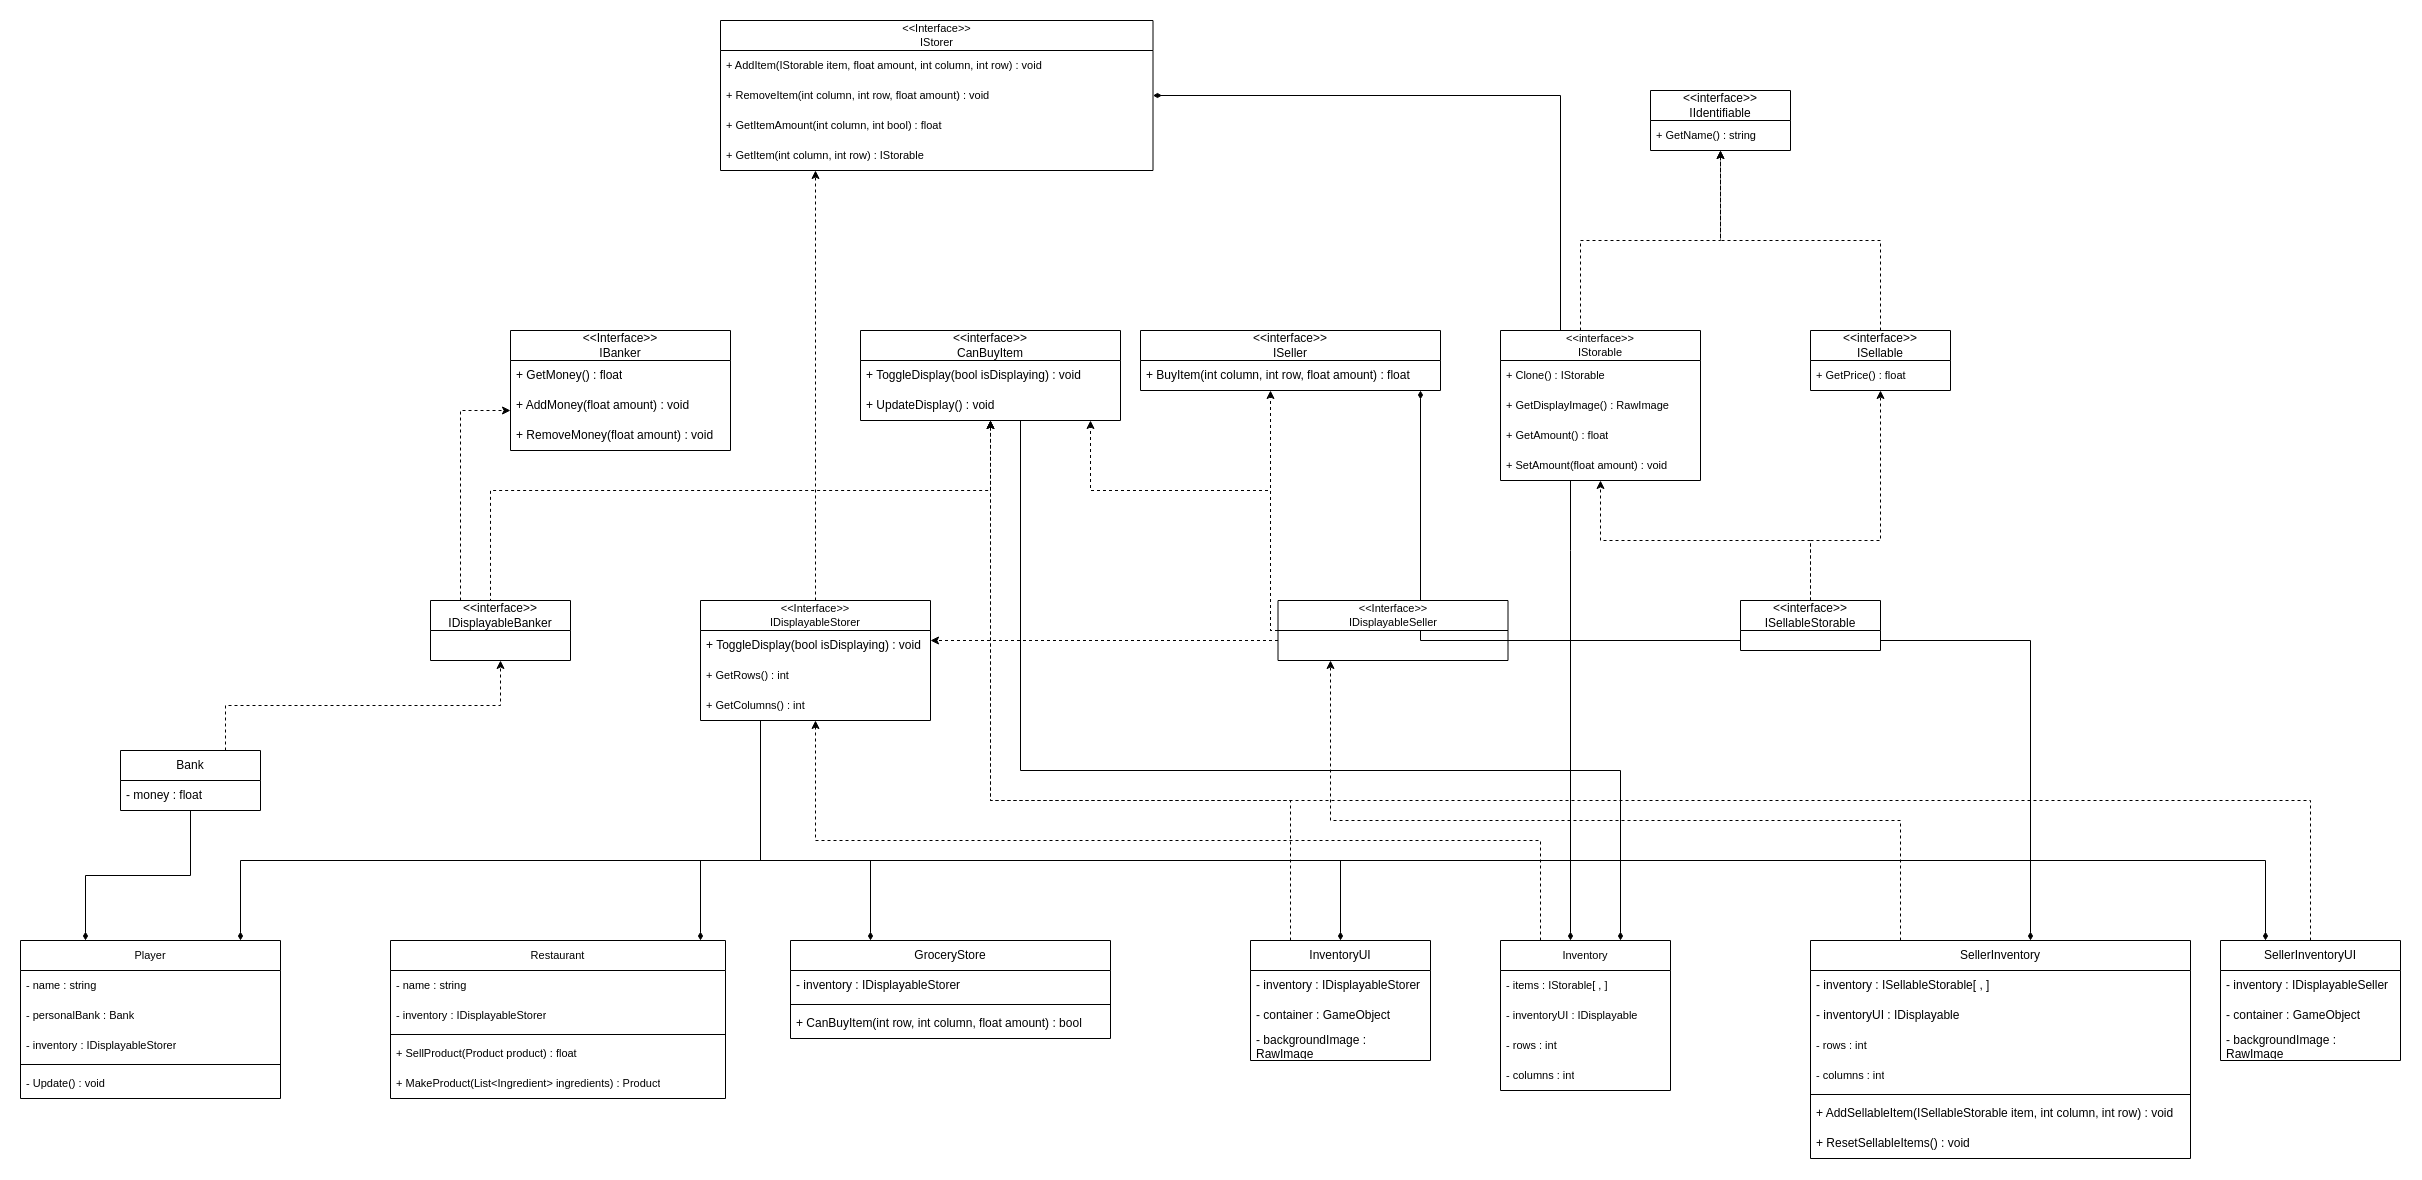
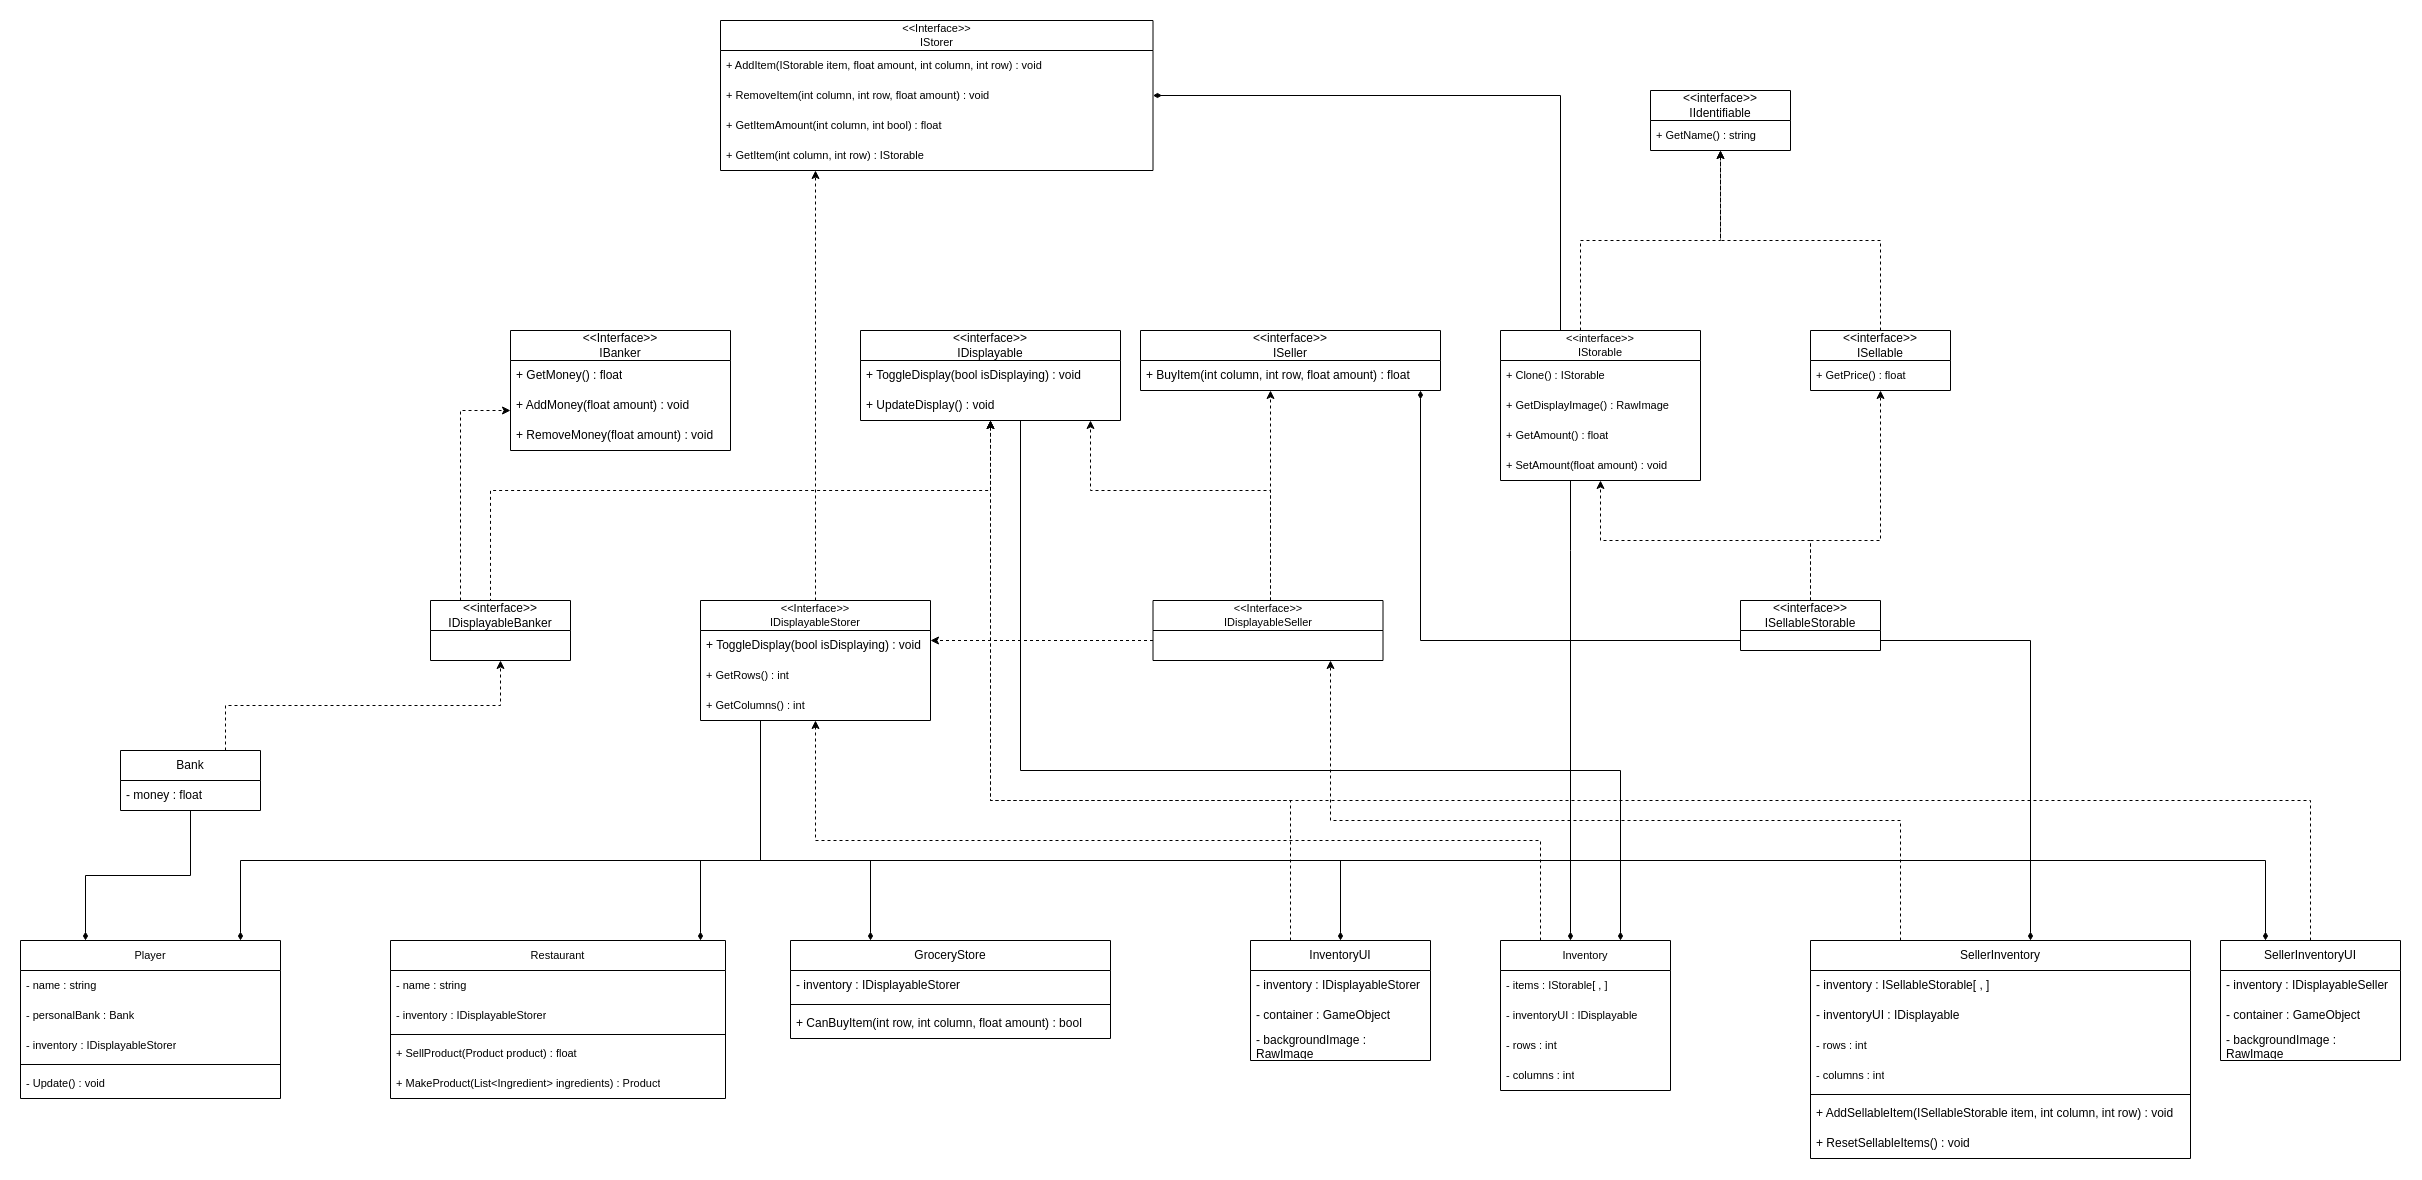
node "<<interface>> CanBuyItem": label "<<interface>> CanBuyItem" -> "<<interface>> IDisplayable"
node "<<Interface>> IDisplayableSeller": moved (1393, 631) -> (1268, 631)
